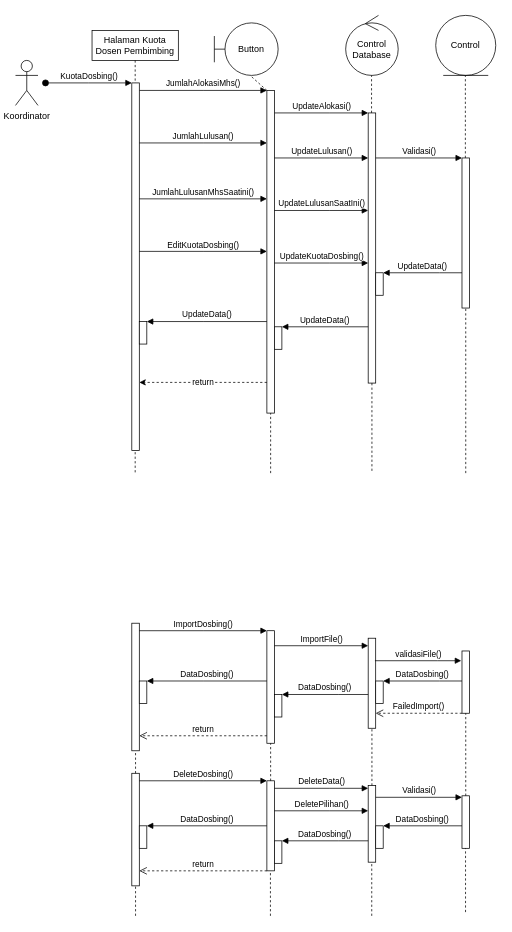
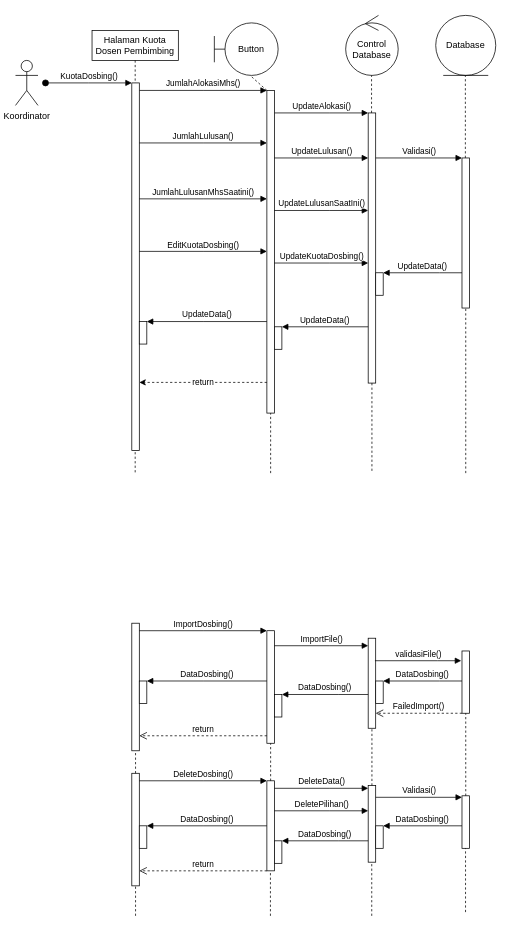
node "Control": label "Control" -> "Database"
